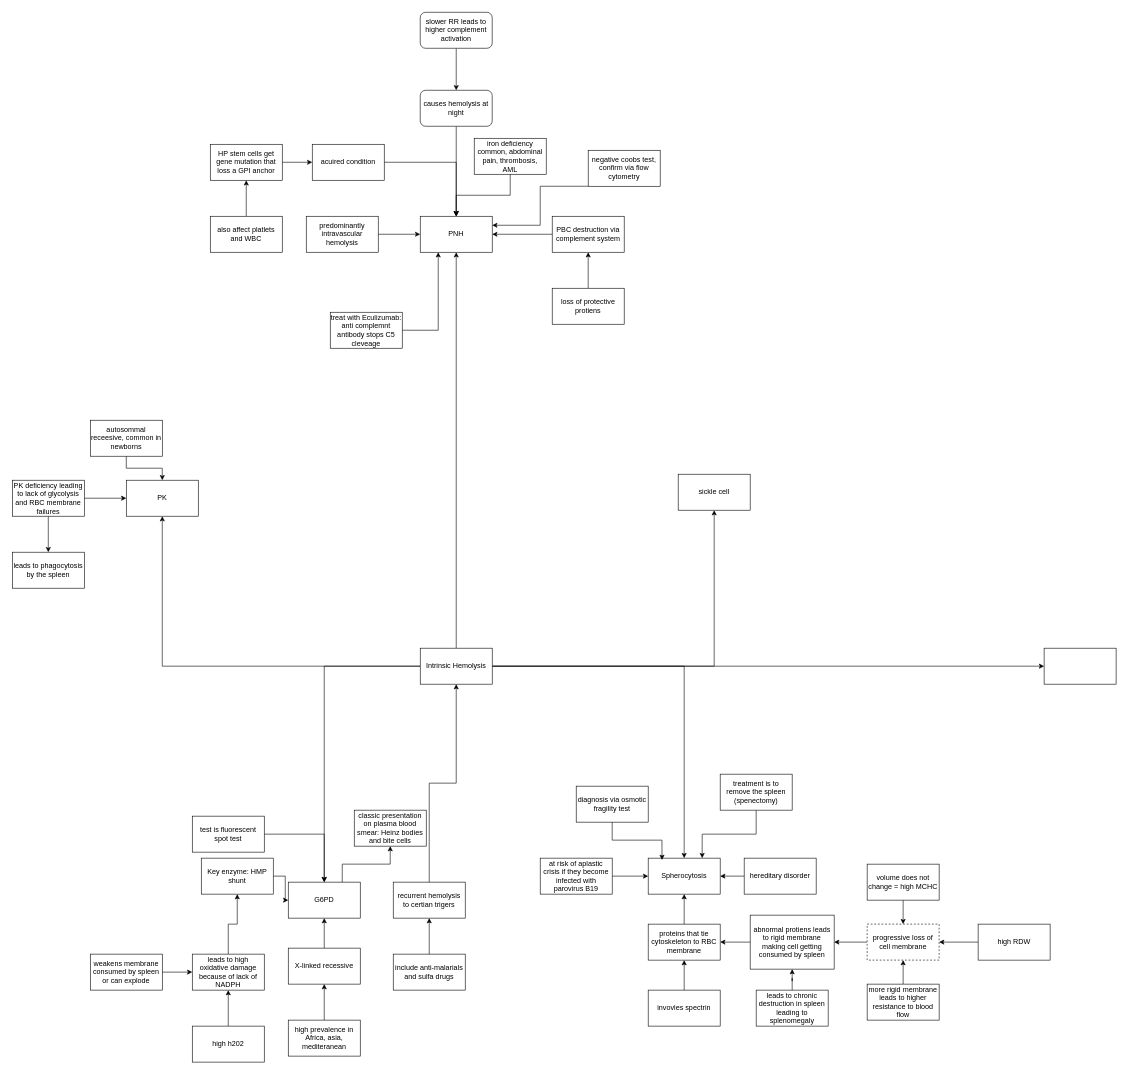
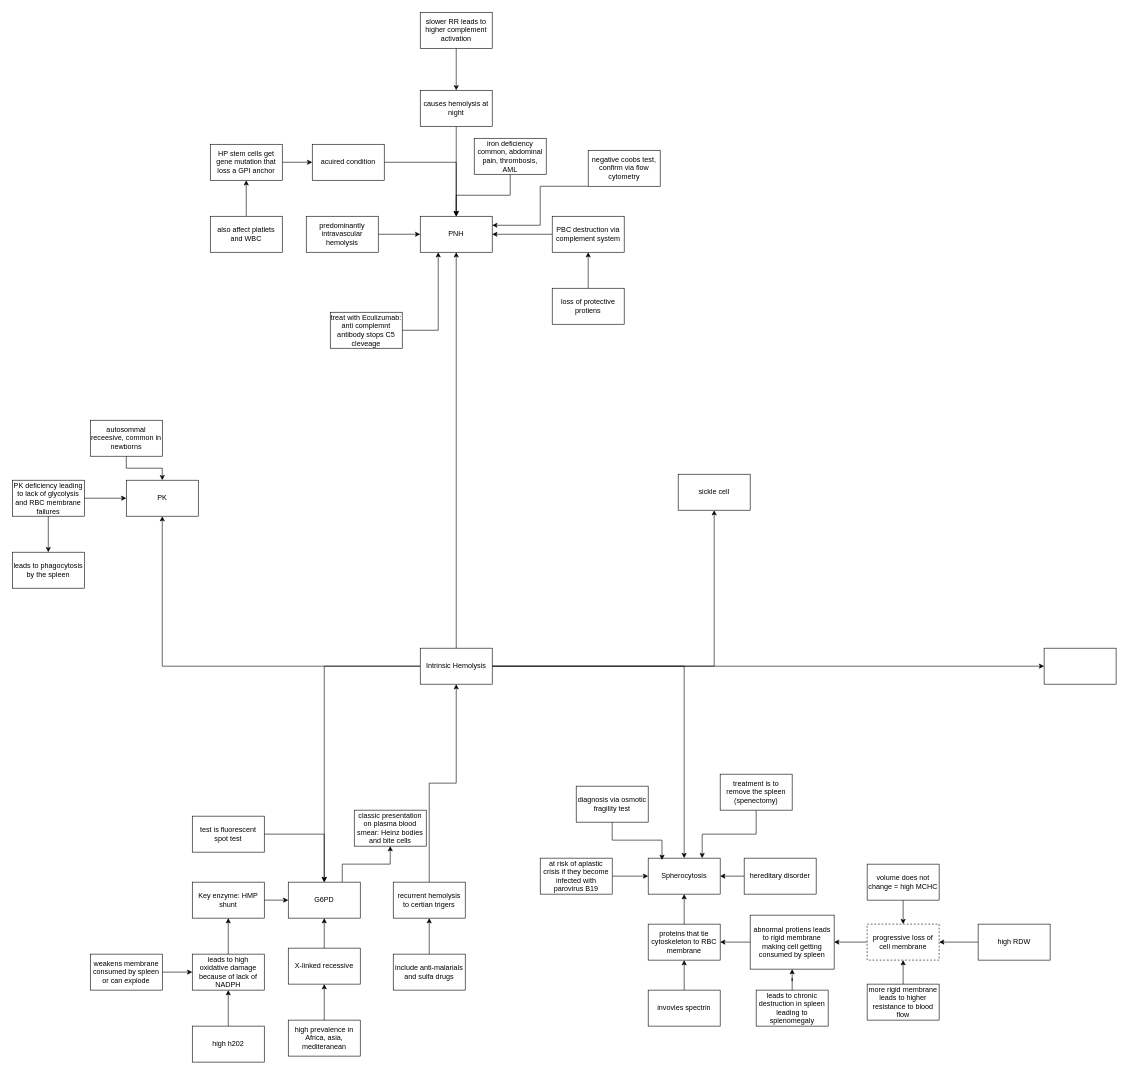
node "slower RR leads to higher complement activation": shape rounded rectangle -> rectangle
node "causes hemolysis at night": shape rounded rectangle -> rectangle
node "Key enzyme: HMP shunt": moved (237, 876) -> (228, 900)
